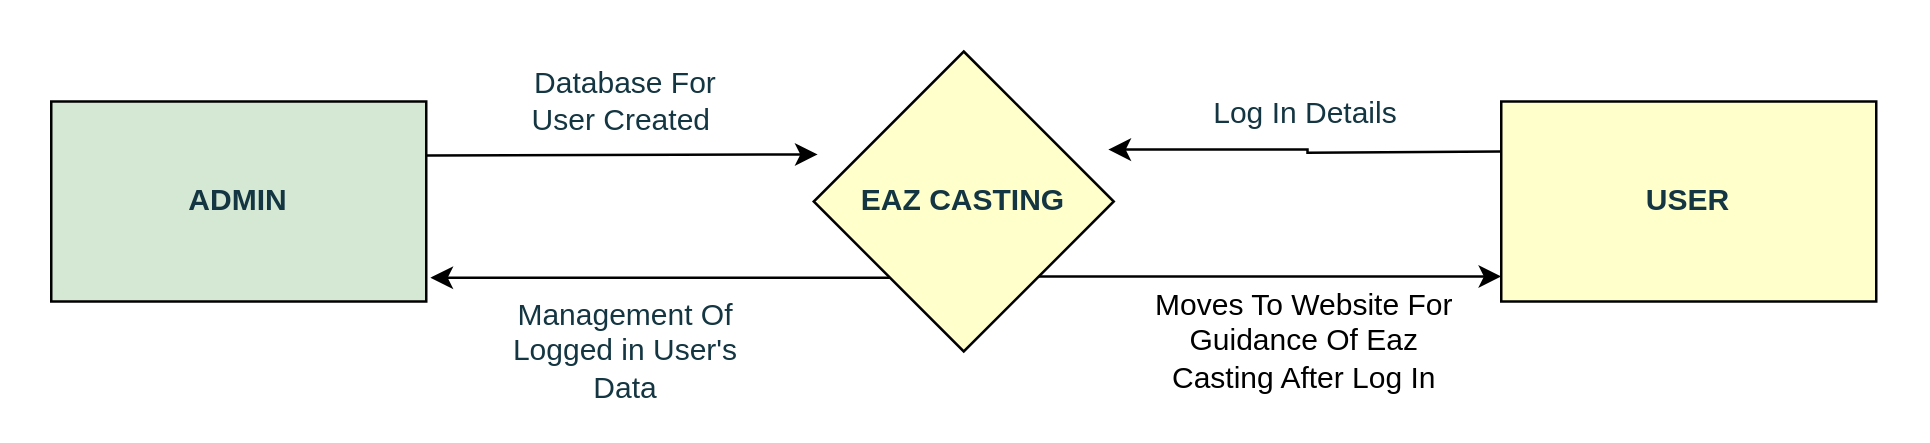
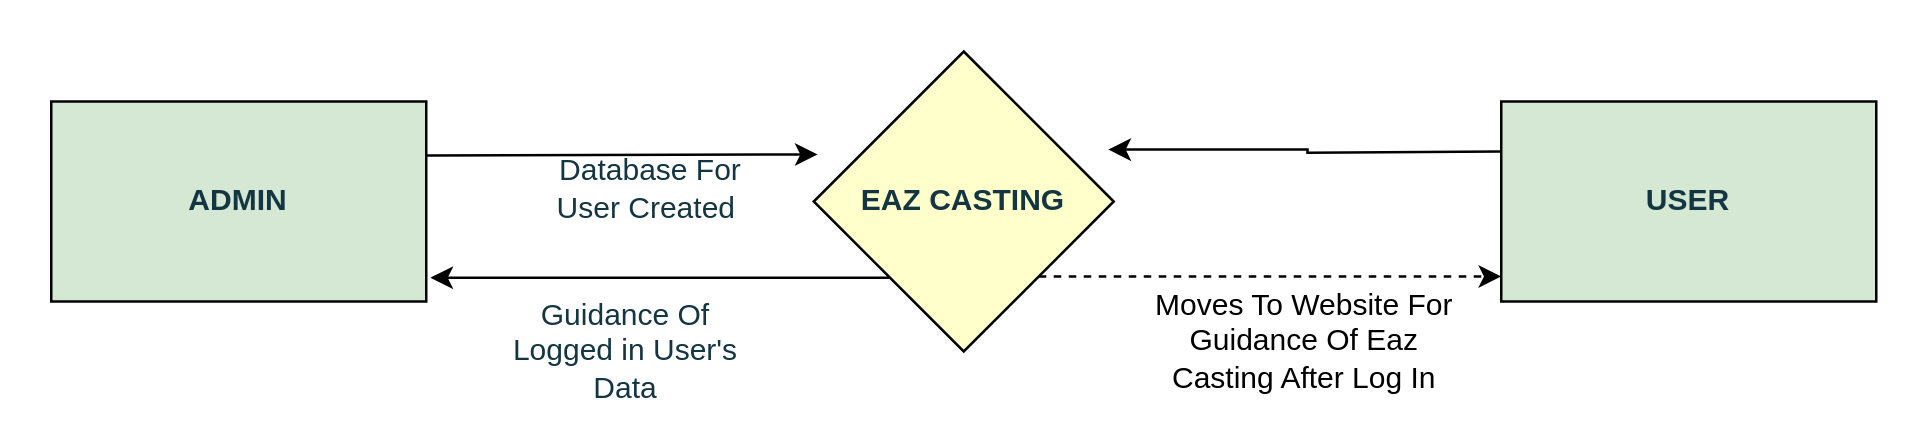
node "Database For User Created": moved (626, 101) -> (651, 189)
node "Log In Details": removed
node "USER": fillcolor #ffffcc -> #d5e8d4
edge "EAZ CASTING" -> "USER": style solid -> dashed
node "Management Of Logged in User's Data": label "Management Of Logged in User's Data" -> "Guidance Of Logged in User's Data"
